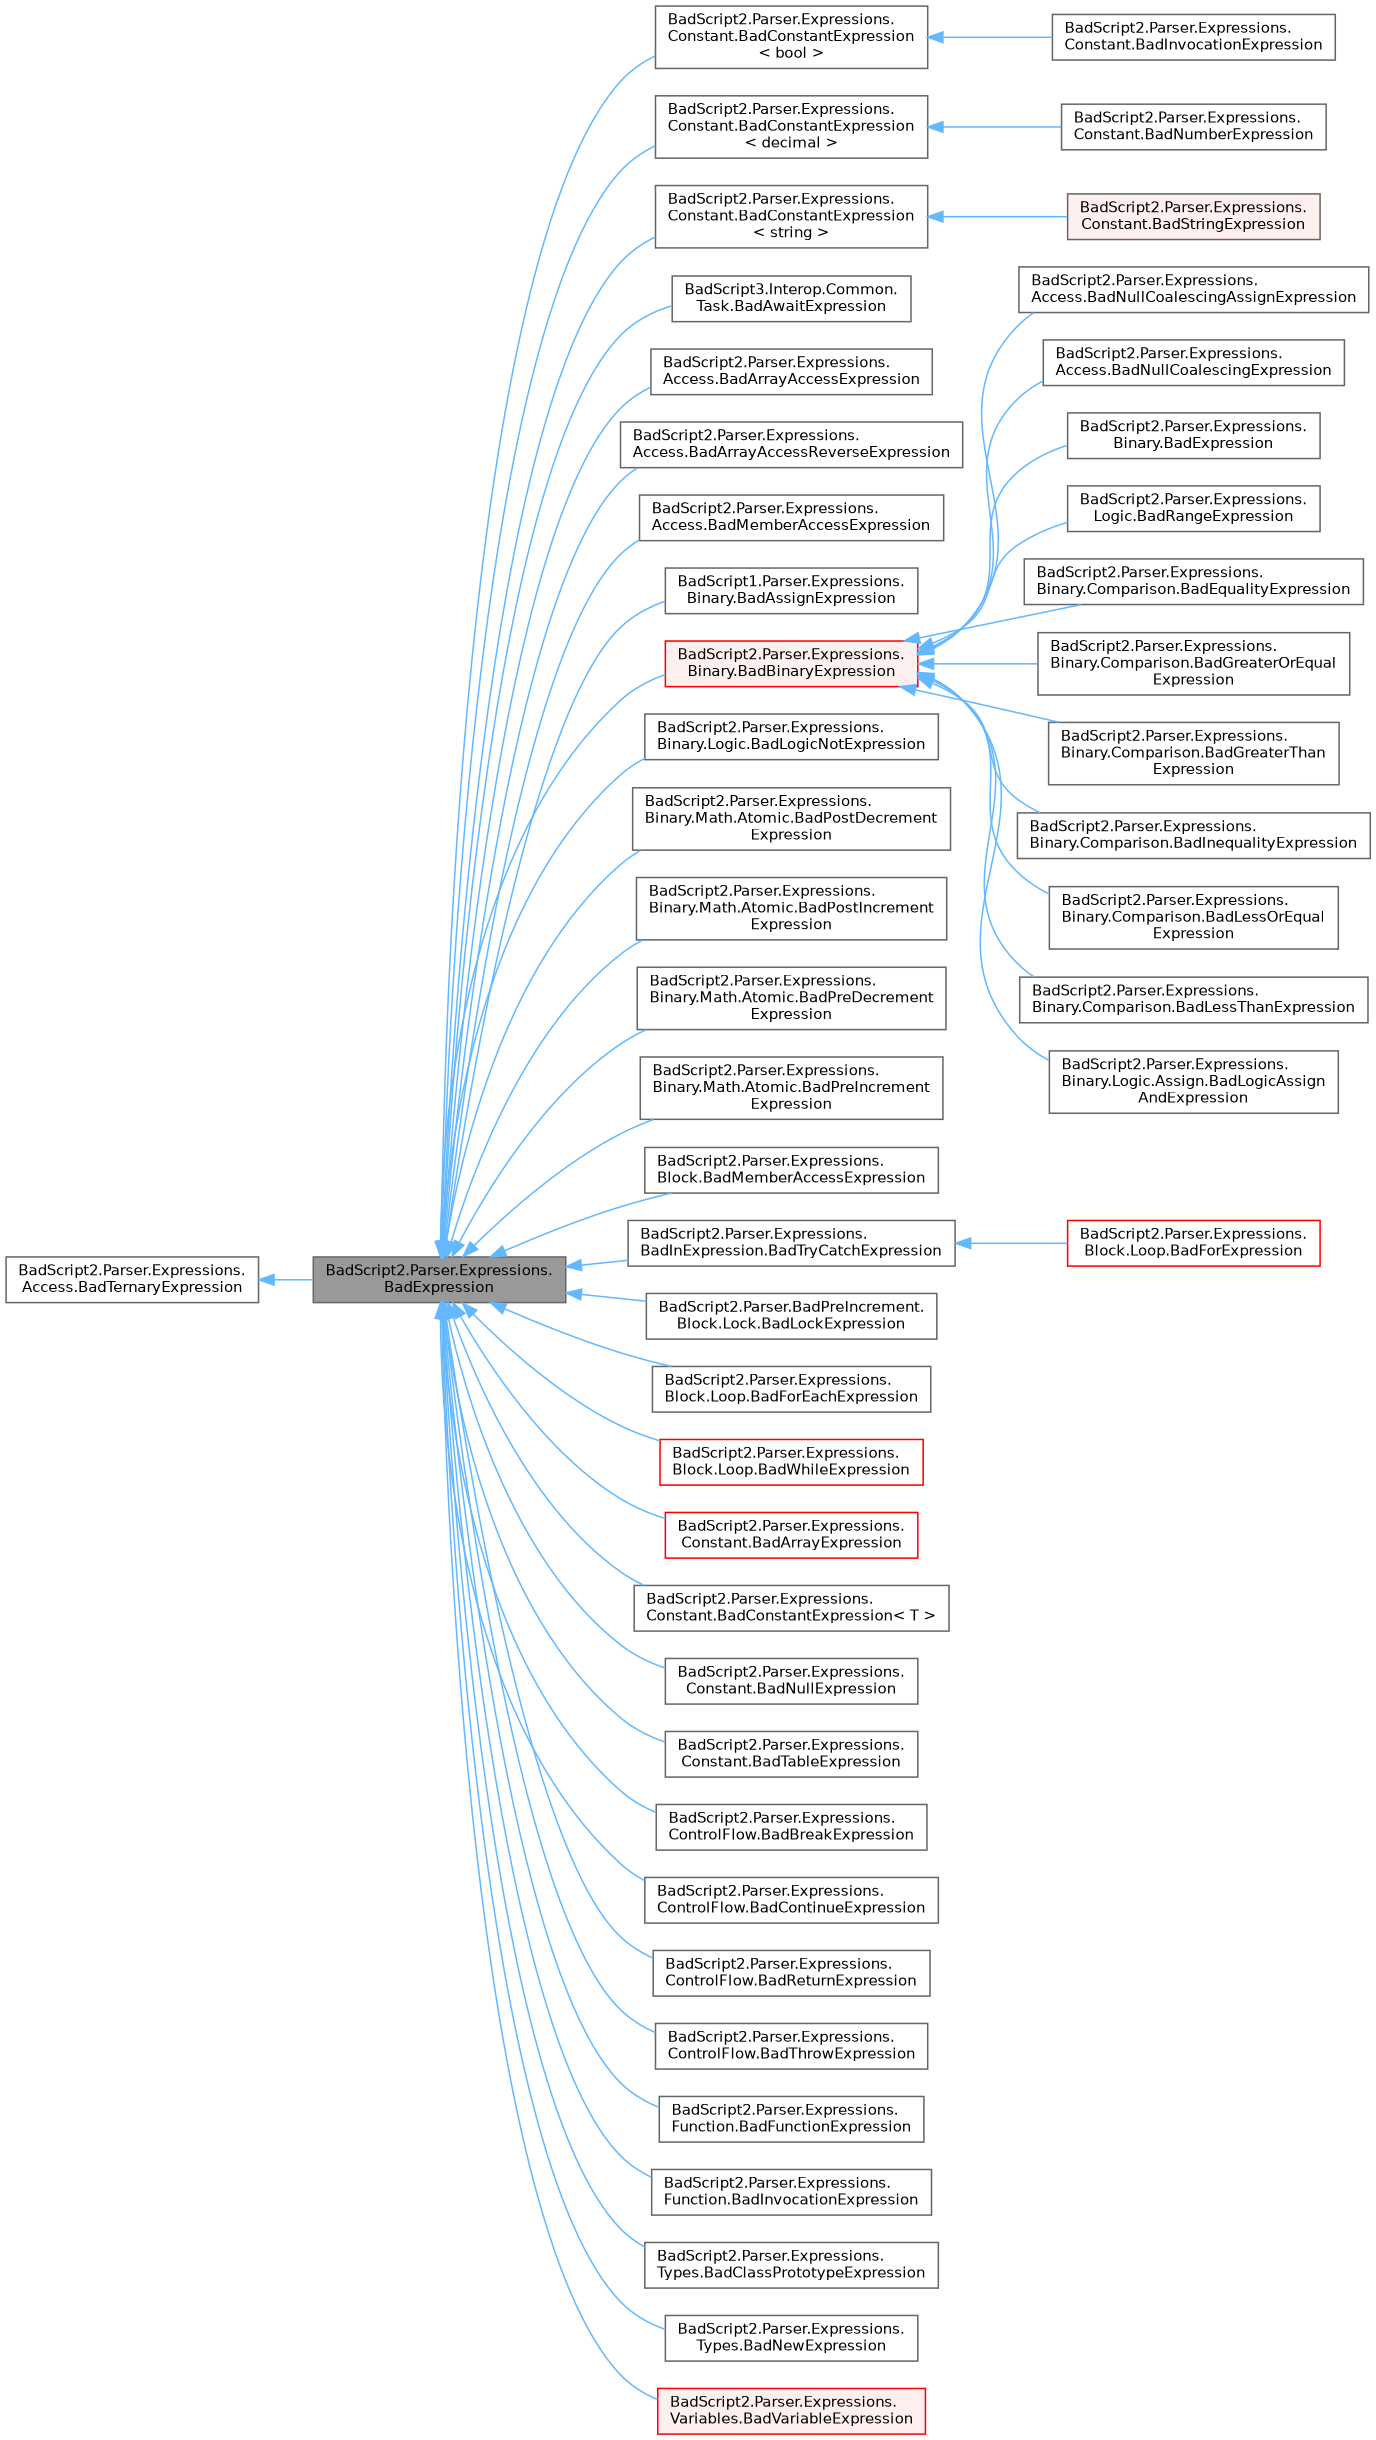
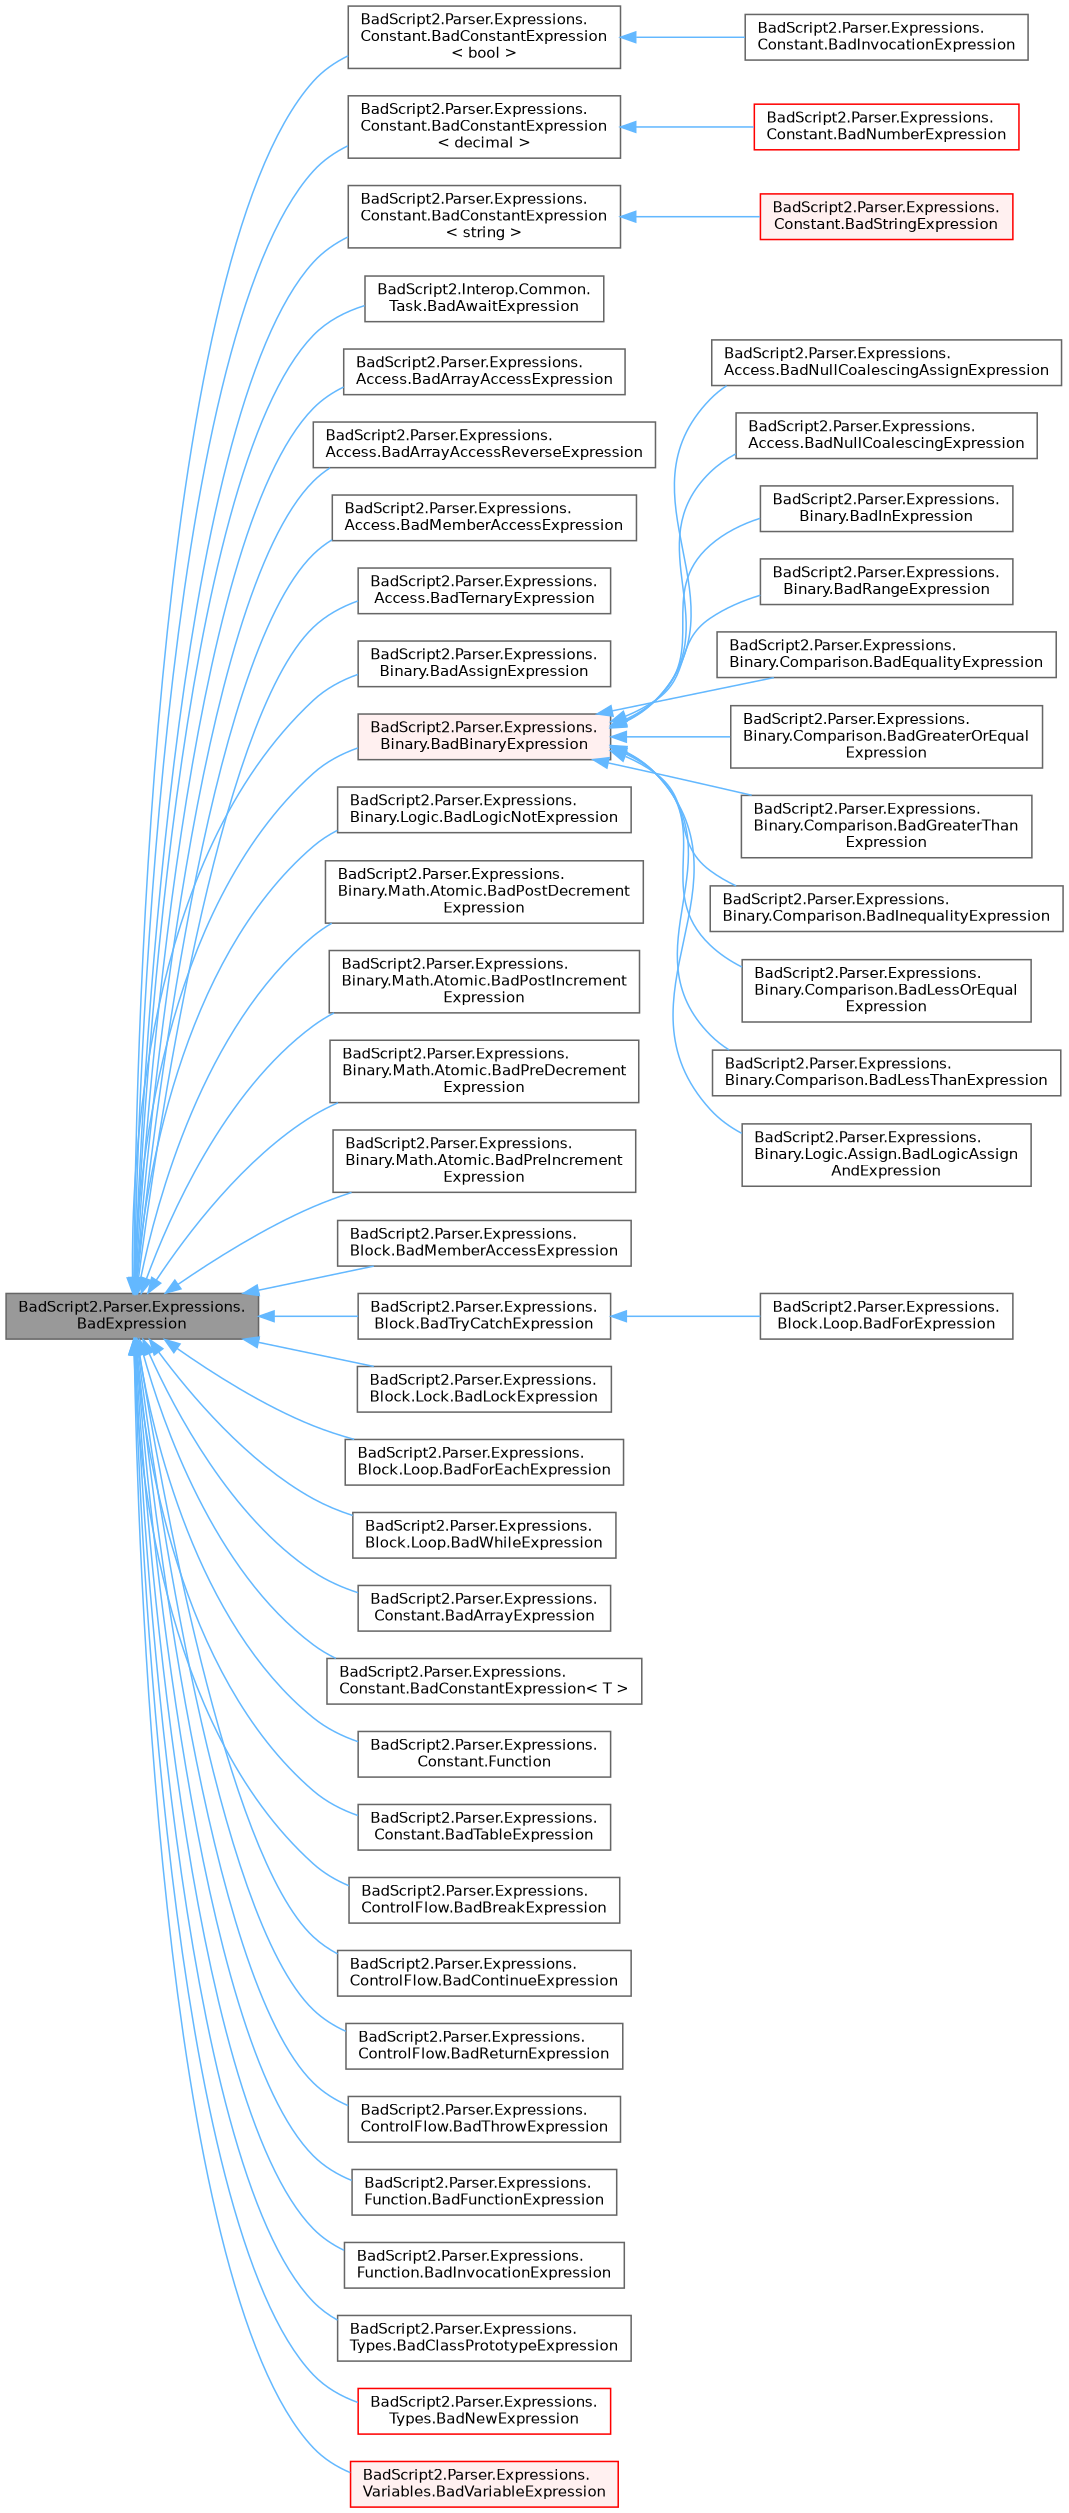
node "BadScript2.Parser.Expressions. Constant.BadNumberExpression": color gray40 -> red
node "BadScript2.Parser.Expressions. Constant.BadStringExpression": color gray40 -> red
node "BadScript3.Interop.Common. Task.BadAwaitExpression": label "BadScript3.Interop.Common. Task.BadAwaitExpression" -> "BadScript2.Interop.Common. Task.BadAwaitExpression"
node "BadScript2.Parser.Expressions. Binary.BadExpression": label "BadScript2.Parser.Expressions. Binary.BadExpression" -> "BadScript2.Parser.Expressions. Binary.BadInExpression"
node "BadScript2.Parser.Expressions. Logic.BadRangeExpression": label "BadScript2.Parser.Expressions. Logic.BadRangeExpression" -> "BadScript2.Parser.Expressions. Binary.BadRangeExpression"
node "BadScript1.Parser.Expressions. Binary.BadAssignExpression": label "BadScript1.Parser.Expressions. Binary.BadAssignExpression" -> "BadScript2.Parser.Expressions. Binary.BadAssignExpression"
node "BadScript2.Parser.Expressions. Binary.BadBinaryExpression": color red -> gray40
node "BadScript2.Parser.Expressions. BadInExpression.BadTryCatchExpression": label "BadScript2.Parser.Expressions. BadInExpression.BadTryCatchExpression" -> "BadScript2.Parser.Expressions. Block.BadTryCatchExpression"
node "BadScript2.Parser.Expressions. Block.Loop.BadForExpression": color red -> gray40
edge "BadScript2.Parser.Expressions. BadExpression" -> "BadScript2.Parser.Expressions. Access.BadTernaryExpression": reversed
node "BadScript2.Parser.BadPreIncrement. Block.Lock.BadLockExpression": label "BadScript2.Parser.BadPreIncrement. Block.Lock.BadLockExpression" -> "BadScript2.Parser.Expressions. Block.Lock.BadLockExpression"
node "BadScript2.Parser.Expressions. Block.Loop.BadWhileExpression": color red -> gray40
node "BadScript2.Parser.Expressions. Constant.BadArrayExpression": color red -> gray40
node "BadScript2.Parser.Expressions. Constant.BadNullExpression": label "BadScript2.Parser.Expressions. Constant.BadNullExpression" -> "BadScript2.Parser.Expressions. Constant.Function"
node "BadScript2.Parser.Expressions. Types.BadNewExpression": color gray40 -> red
